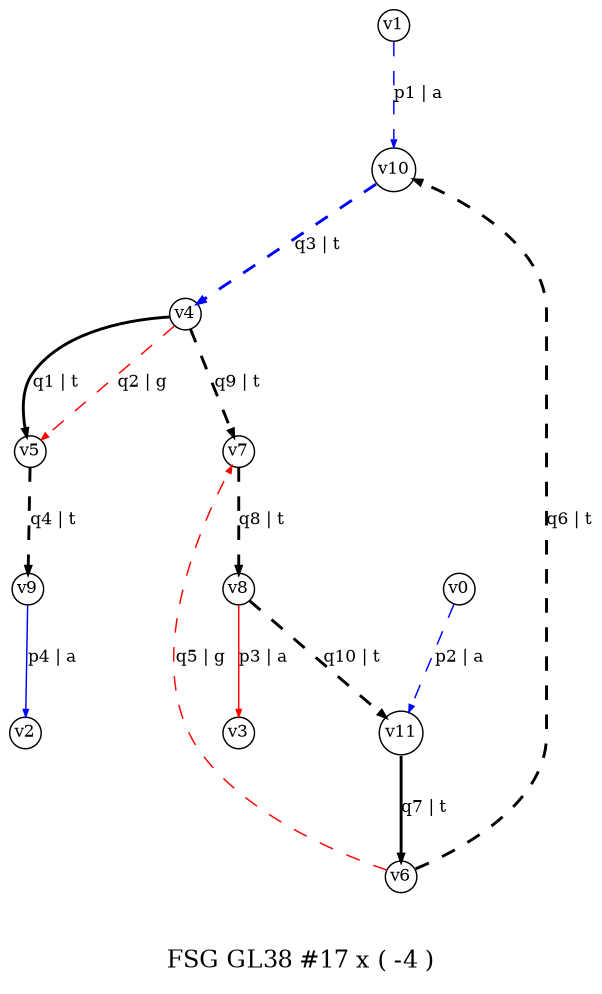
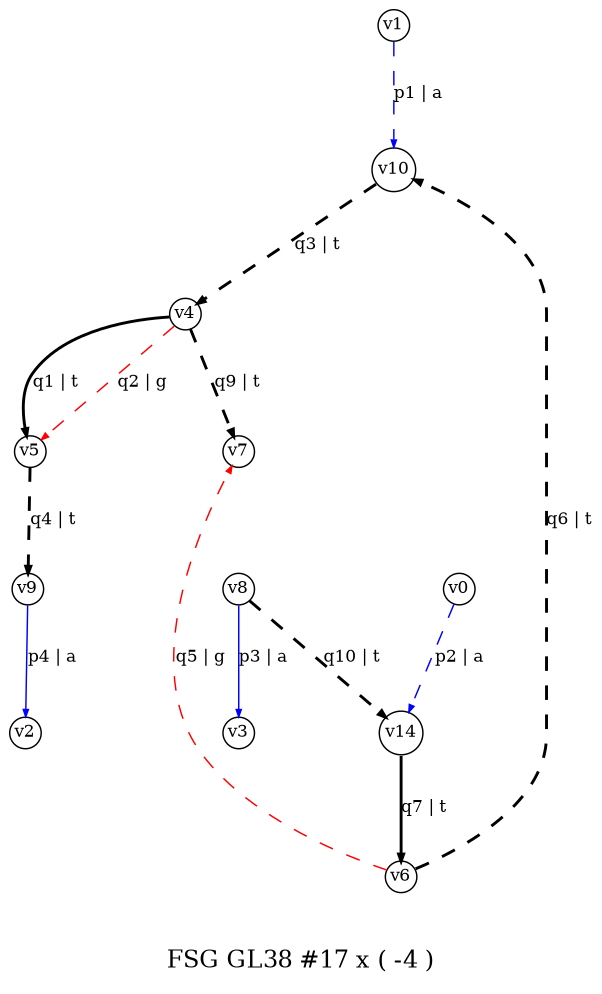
edge "v10" -> "v4": color blue -> black
edge "v7" -> "v8": removed, label "q8 | t"
edge "v8" -> "v3": color red -> blue
node "v11": label "v11" -> "v14"
